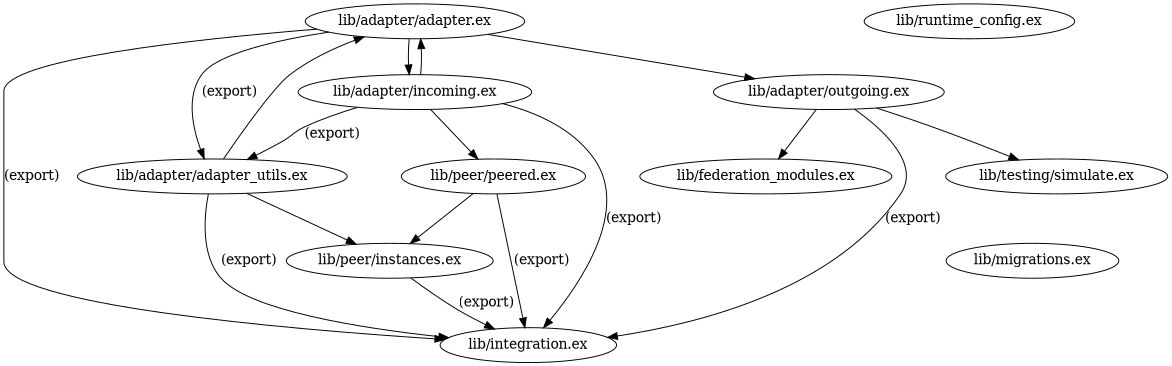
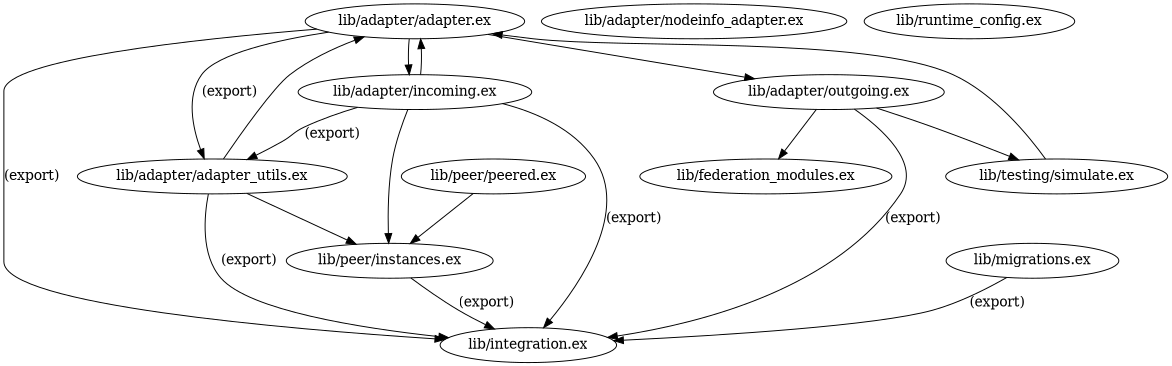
node "lib/adapter/nodeinfo_adapter.ex": added
edge "lib/testing/simulate.ex" -> "lib/adapter/adapter.ex": added
edge "lib/adapter/incoming.ex" -> "lib/peer/peered.ex": now "lib/adapter/incoming.ex" -> "lib/peer/instances.ex"
edge "lib/peer/peered.ex" -> "lib/integration.ex": now "lib/migrations.ex" -> "lib/integration.ex"
